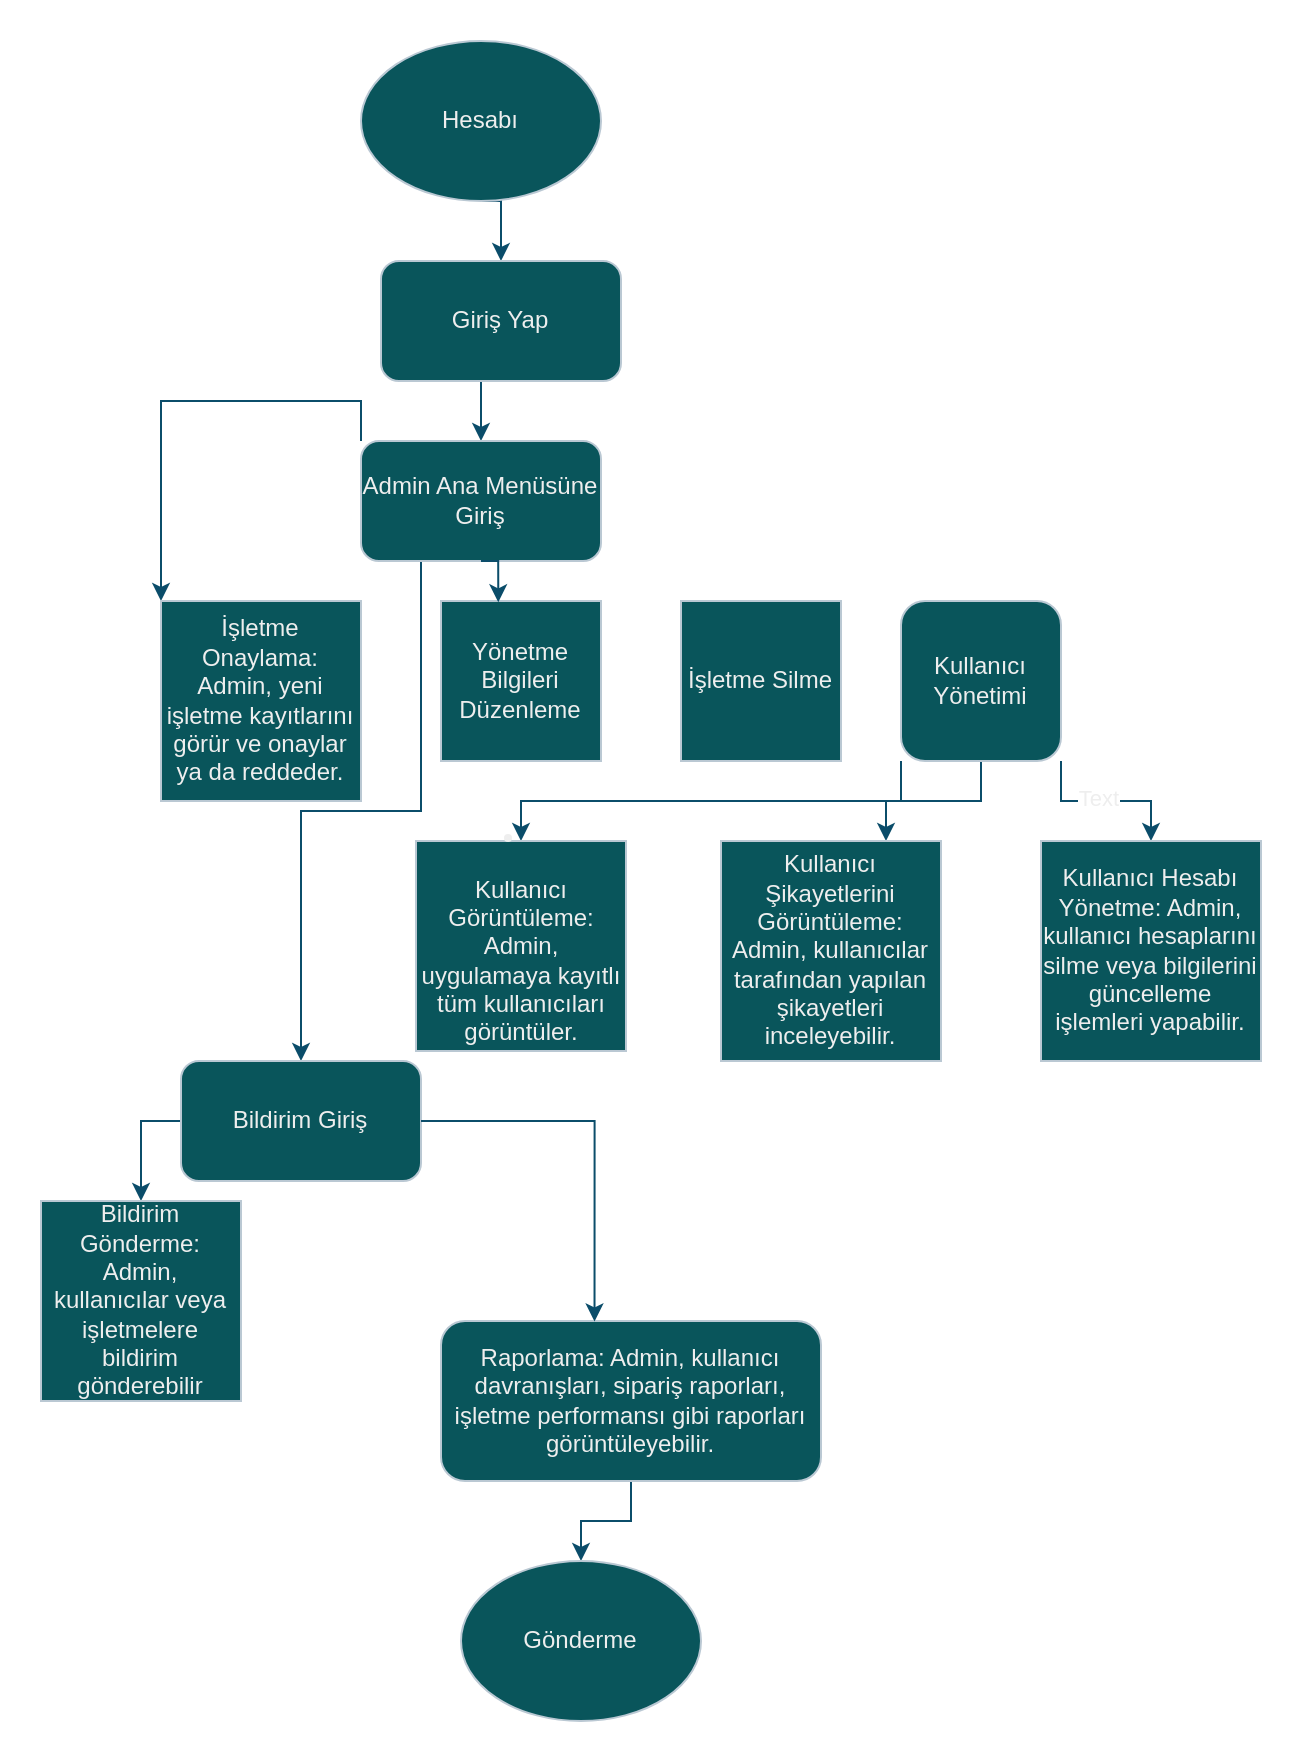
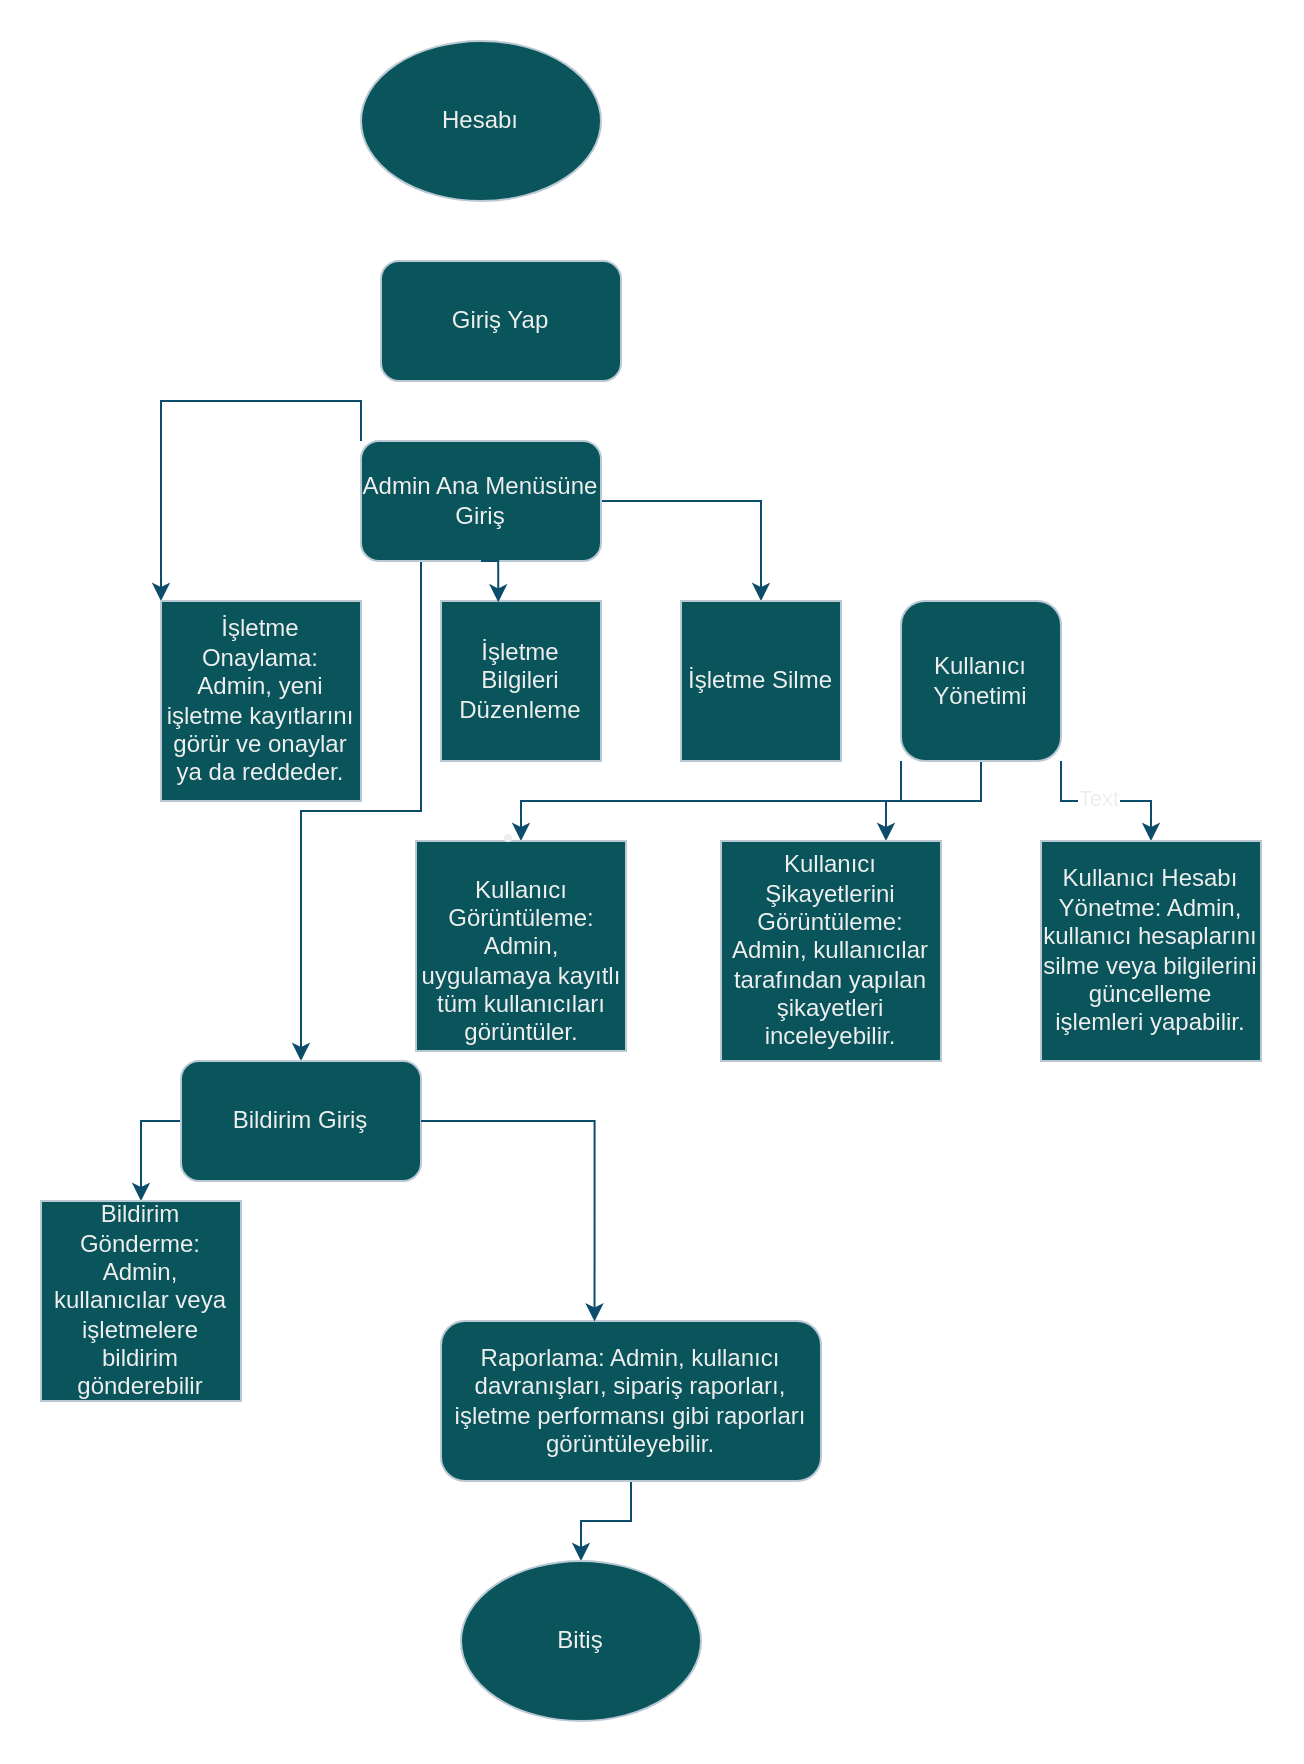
edge "Hesabı" -> "Giriş Yap": removed
edge "Giriş Yap" -> "Admin Ana Menüsüne Giriş": removed
edge "Admin Ana Menüsüne Giriş" -> "İşletme Silme": added
node "Yönetme Bilgileri Düzenleme": label "Yönetme Bilgileri Düzenleme" -> "İşletme Bilgileri Düzenleme"
node "Gönderme": label "Gönderme" -> "Bitiş"
